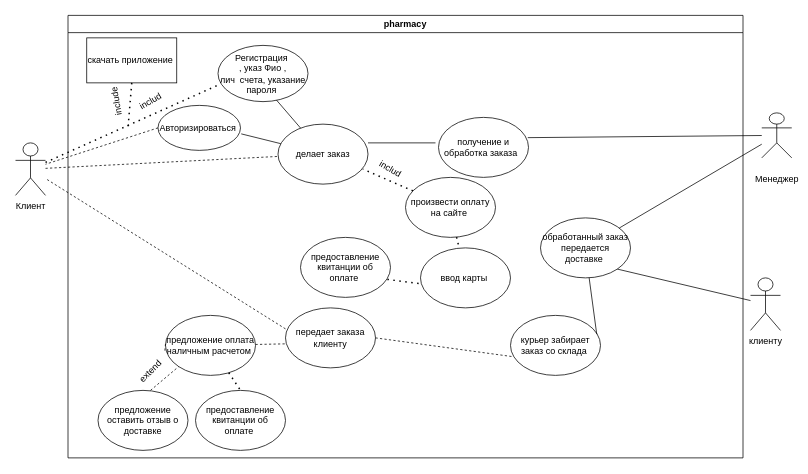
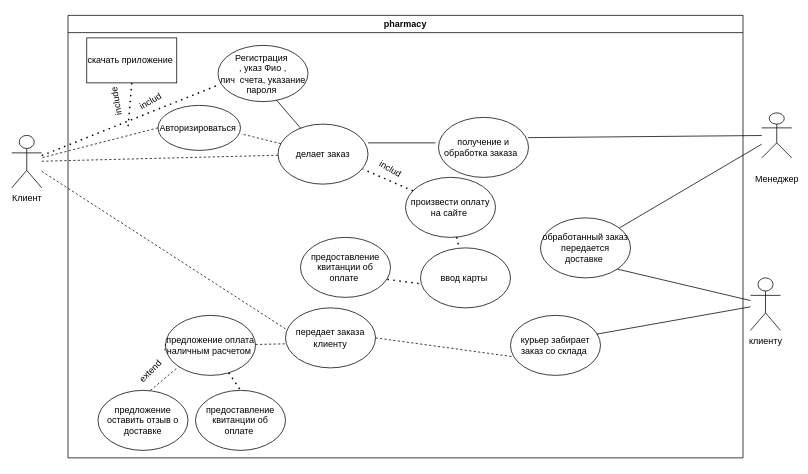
edge "Авторизироваться" -- "делает заказ": style solid -> dashed
node "Клиент": moved (30, 169) -> (27, 162)
edge "обработанный заказ передается доставке" -- "курьер забирает заказ со склада": now "клиенту" -- "курьер забирает заказ со склада"
